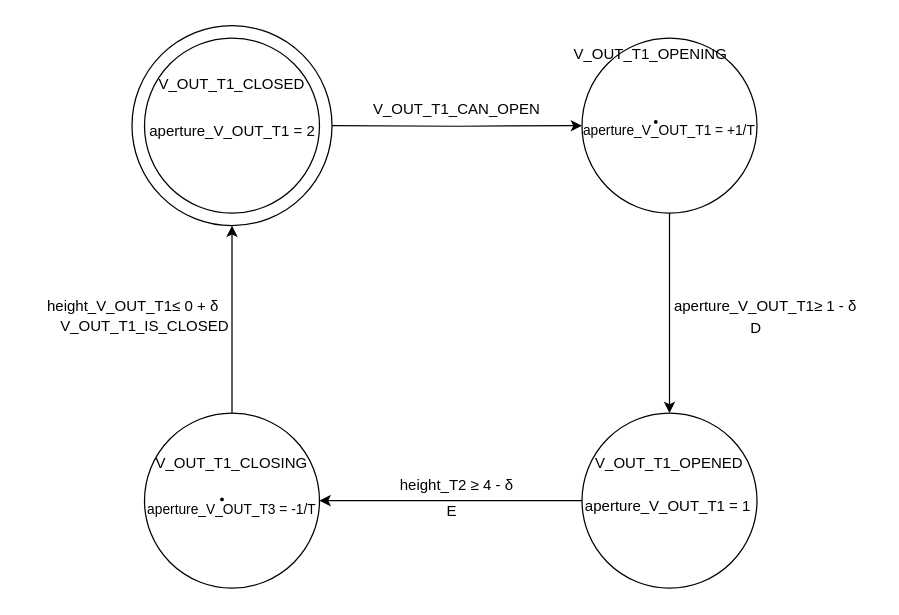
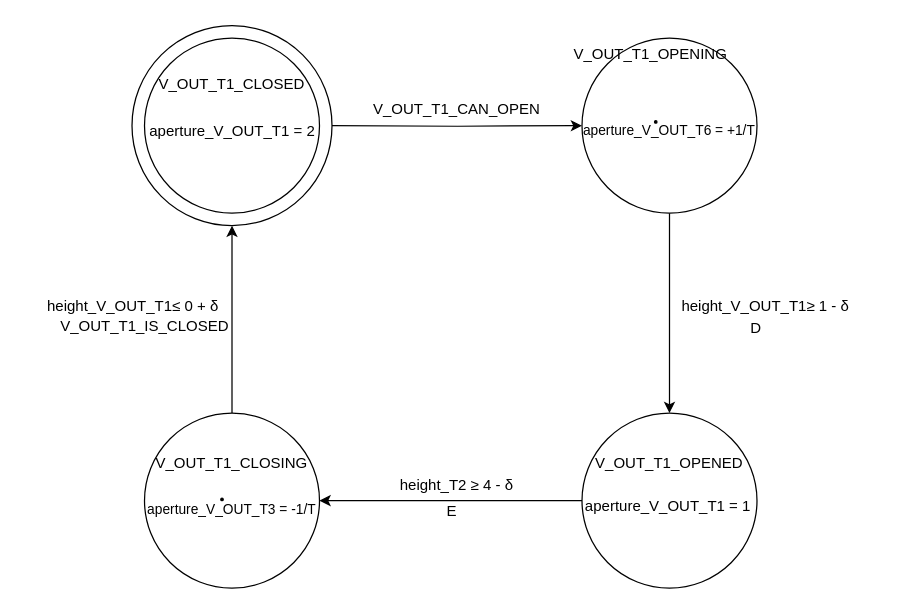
node "aperture_V_OUT_T1 = +1/T": label "aperture_V_OUT_T1 = +1/T" -> "aperture_V_OUT_T6 = +1/T"
node "aperture_V_OUT_T1≥ 1 - δ": label "aperture_V_OUT_T1≥ 1 - δ" -> "height_V_OUT_T1≥ 1 - δ"
